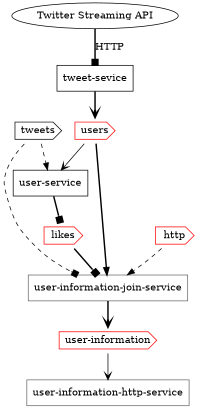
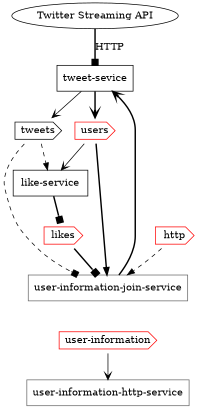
edge "tweet-sevice" -> "tweets": added
node "user-service": label "user-service" -> "like-service"
edge "user-information-join-service" -> "user-information": now "user-information-join-service" -> "tweet-sevice"
